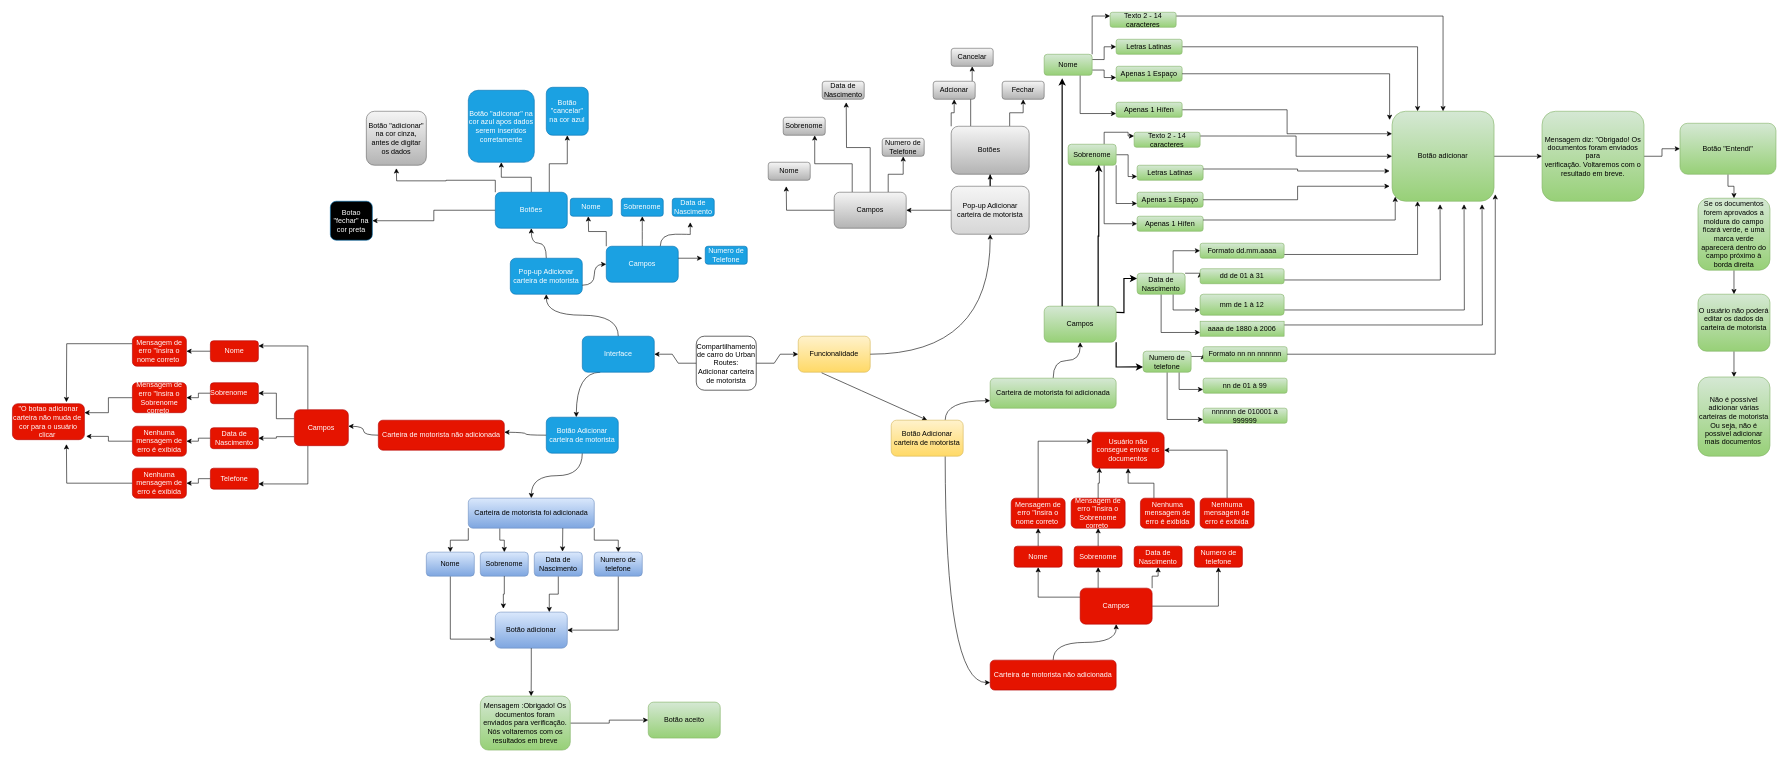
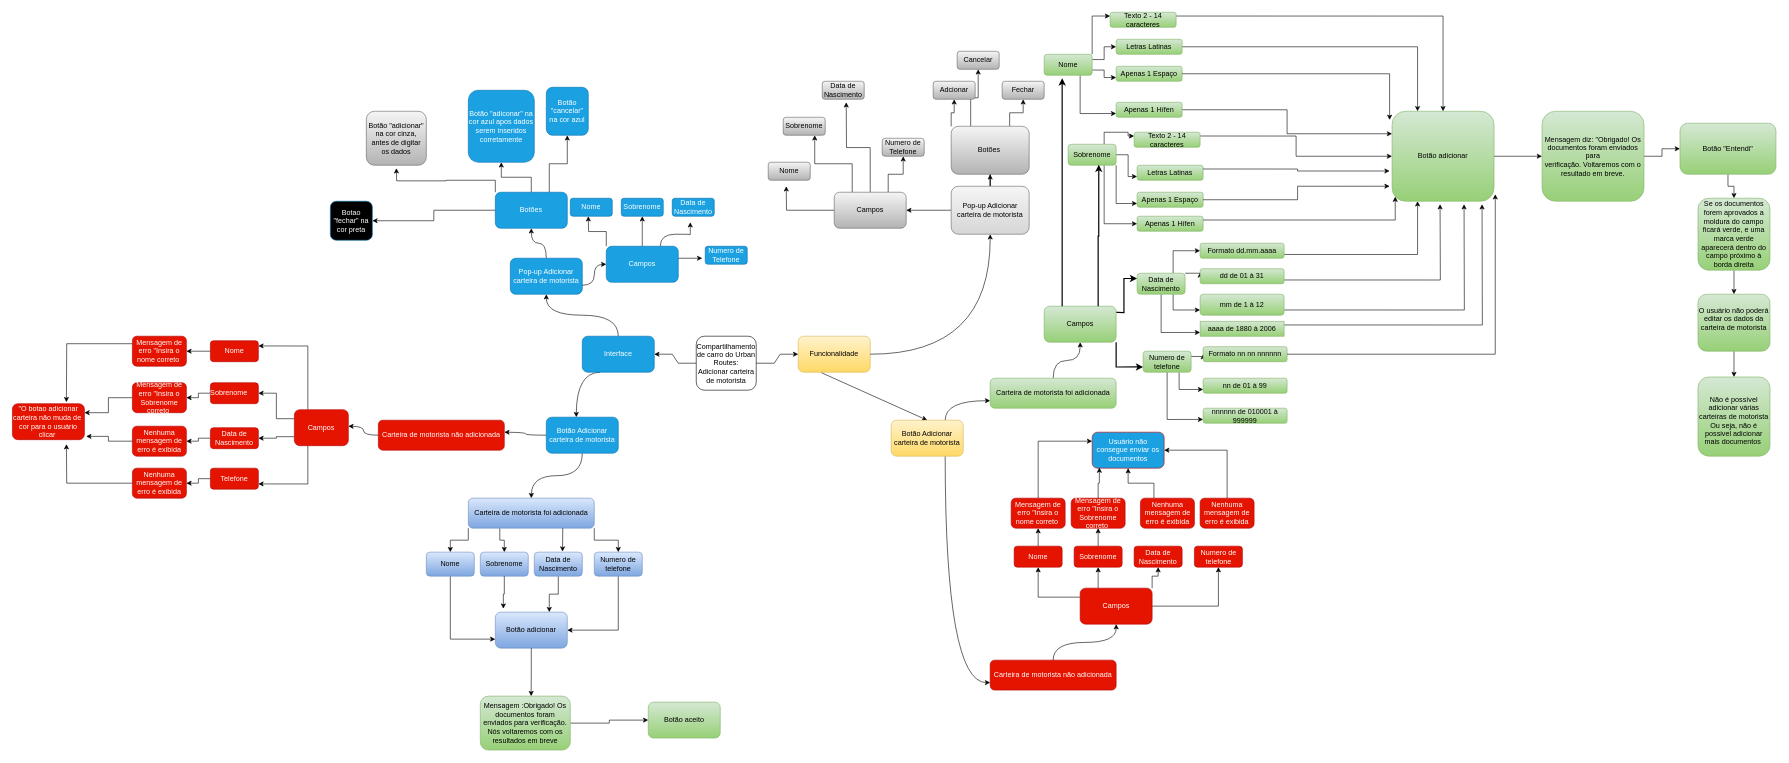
node "Cancelar": moved (972, 57) -> (978, 60)
node "Usuário não consegue enviar os documentos": fillcolor #e51400 -> #1ba1e2
